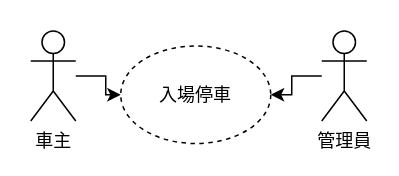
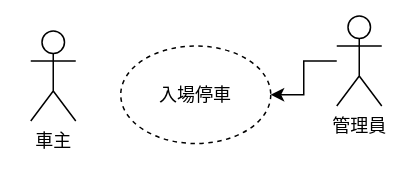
edge "車主" -> "入場停車": removed
node "管理員": moved (344, 76) -> (359, 61)
